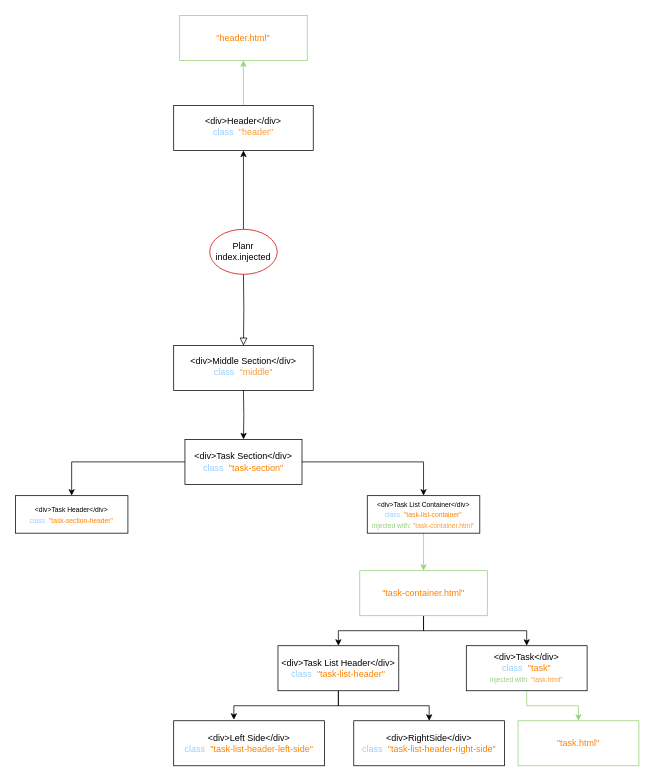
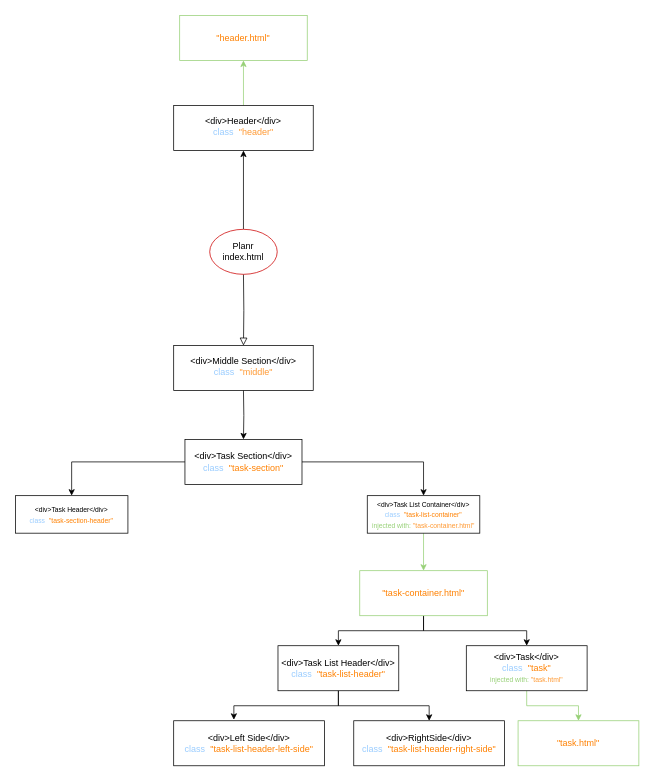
node "Planr index.injected": label "Planr index.injected" -> "Planr index.html"
